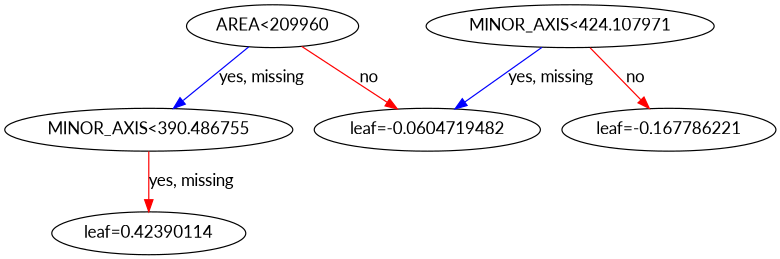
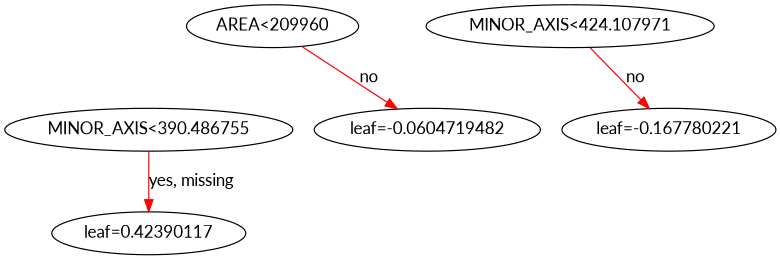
edge "AREA<209960" -> "MINOR_AXIS<390.486755": removed, label "yes, missing"
edge "MINOR_AXIS<424.107971" -> "leaf=-0.0604719482": removed, label "yes, missing"
node "leaf=-0.167786221": label "leaf=-0.167786221" -> "leaf=-0.167780221"
node "leaf=0.42390114": label "leaf=0.42390114" -> "leaf=0.42390117"
